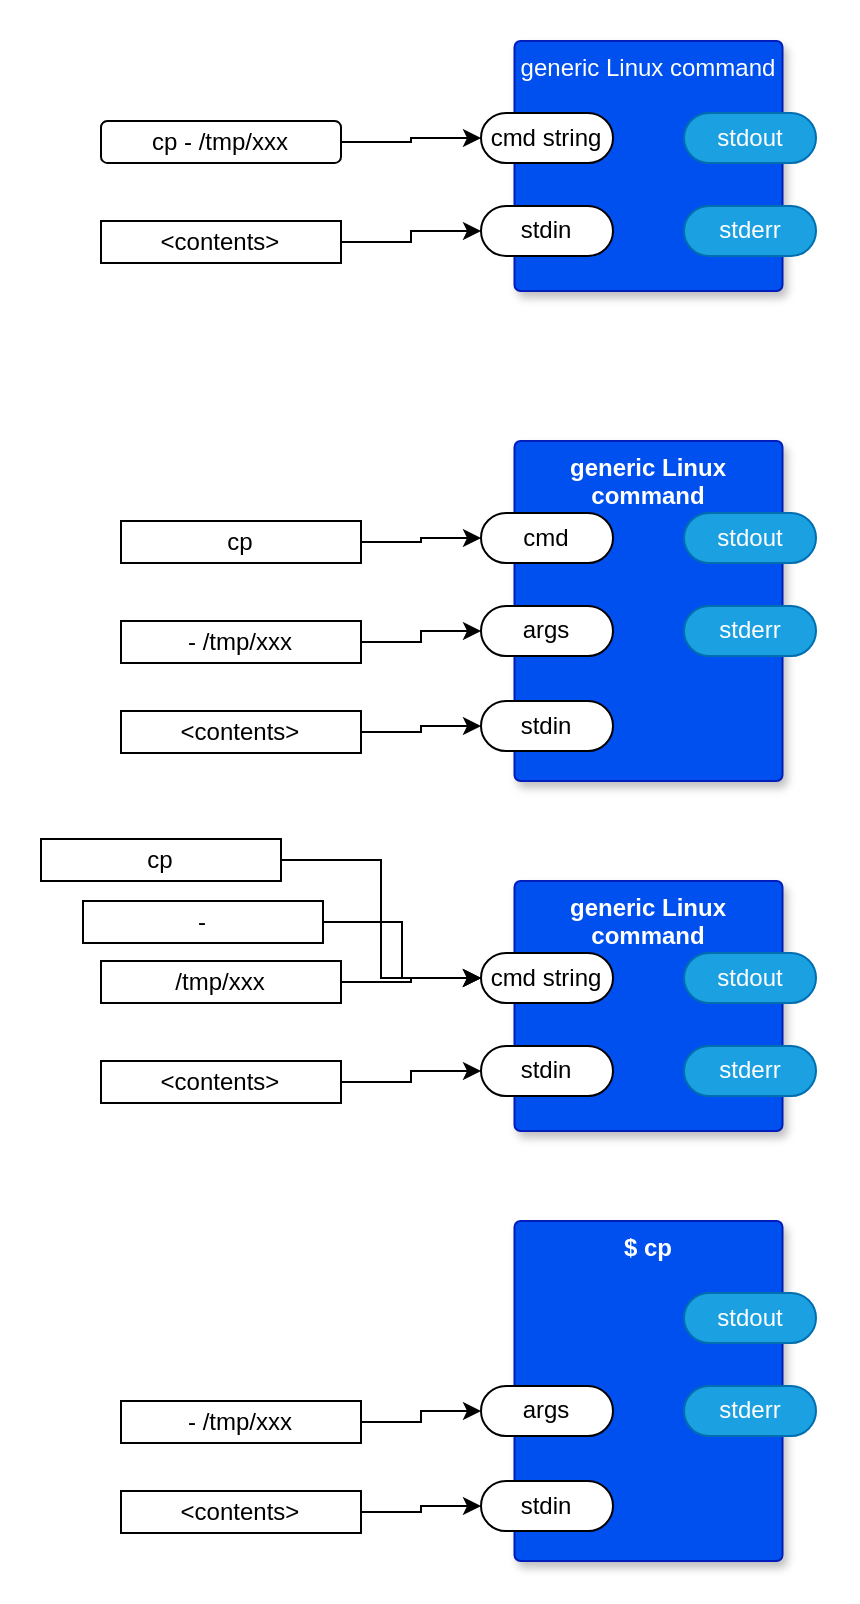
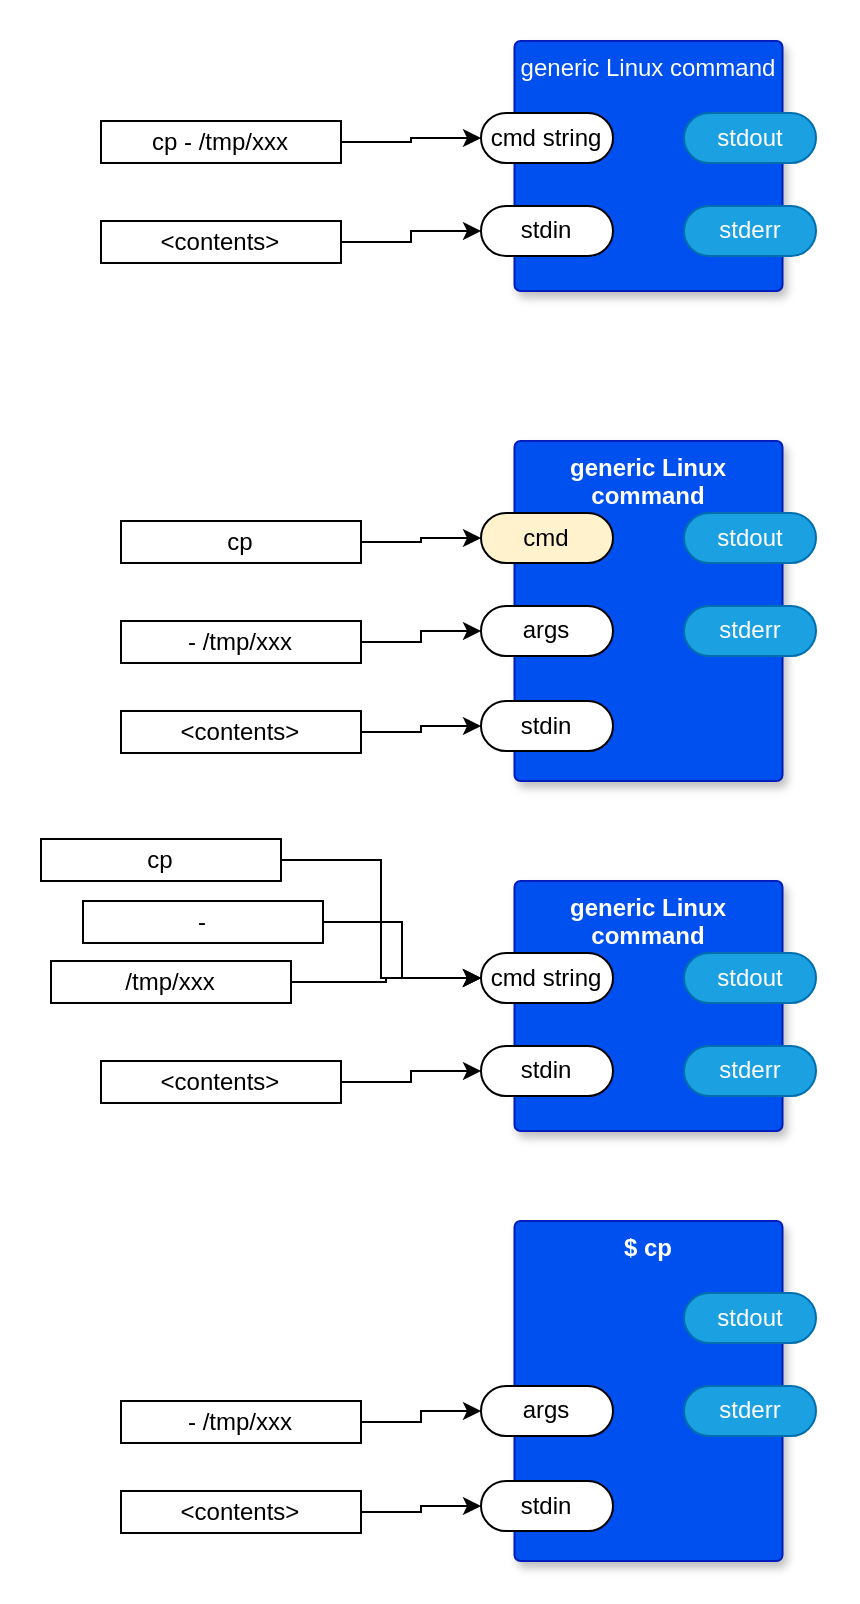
node "cp - /tmp/xxx": shape rounded rectangle -> rectangle
node "cmd": fillcolor #ffffff -> #fff2cc
node "/tmp/xxx": moved (221, 982) -> (171, 982)
